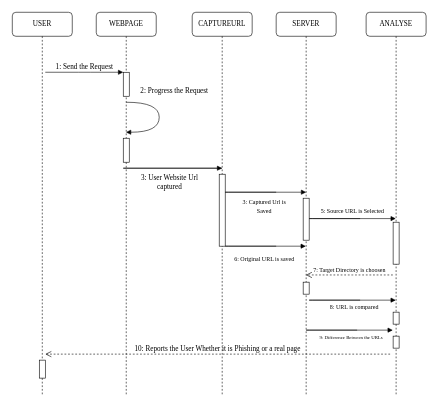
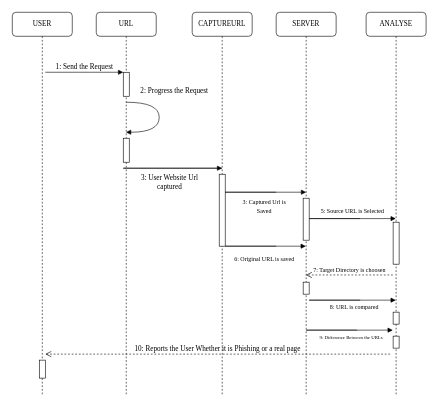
node "WEBPAGE": label "WEBPAGE" -> "URL"
